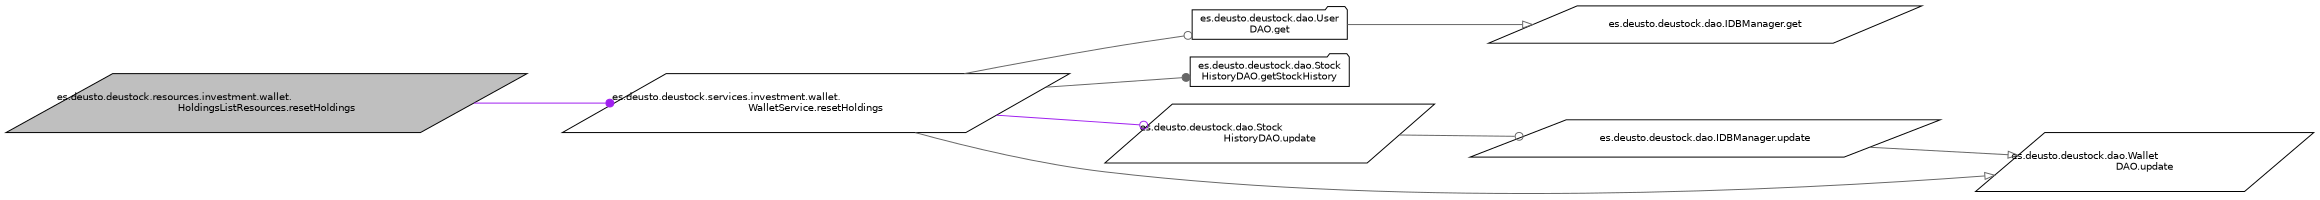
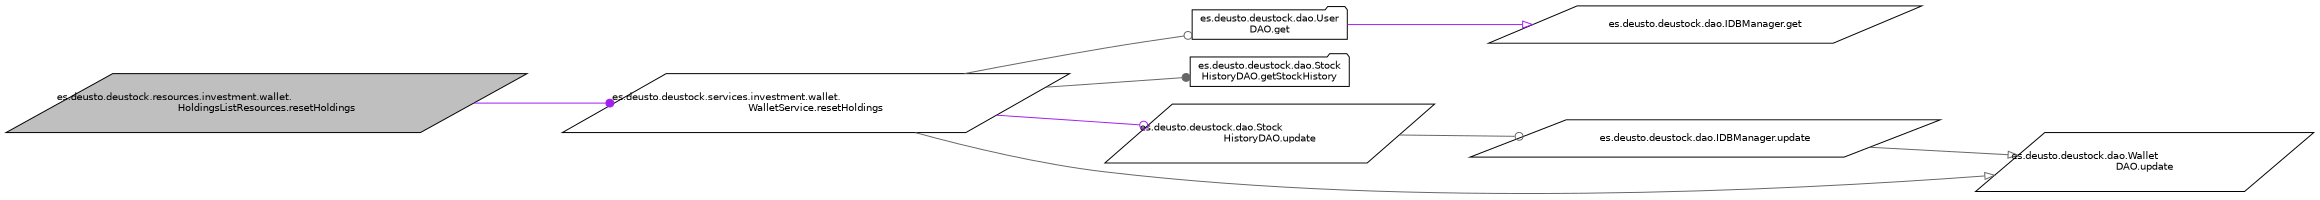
edge "es.deusto.deustock.dao.User DAO.get" -> "es.deusto.deustock.dao.IDBManager.get": color gray40 -> purple
